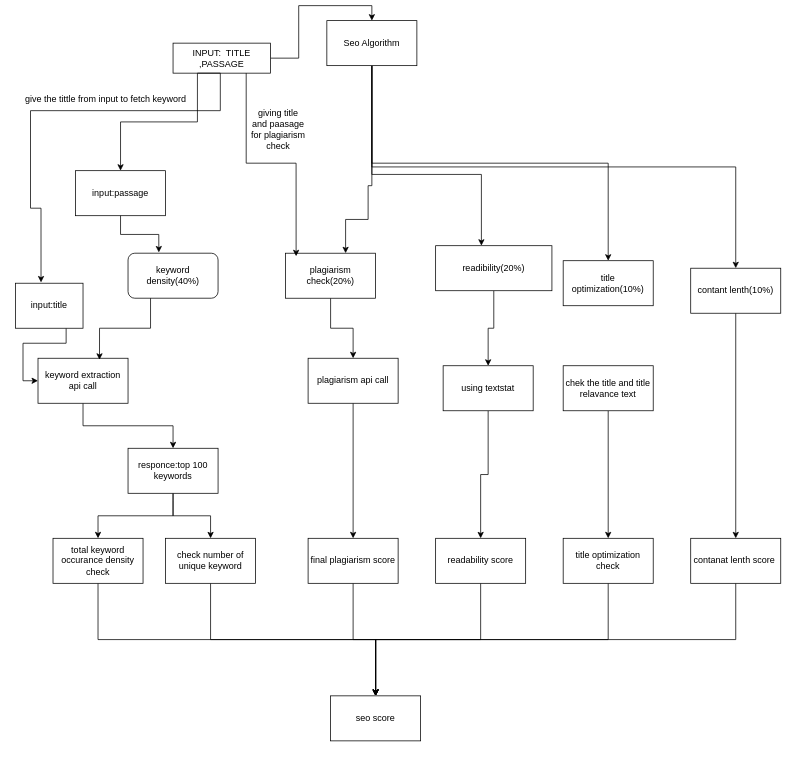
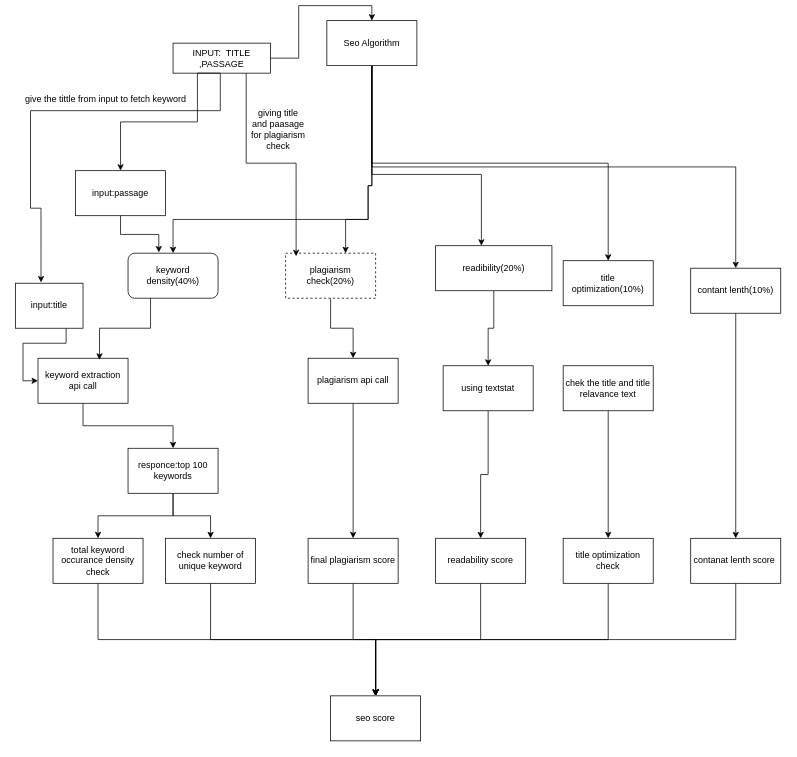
edge "Seo Algorithm" -> "keyword density(40%)": added
node "plagiarism check(20%)": style solid -> dashed
